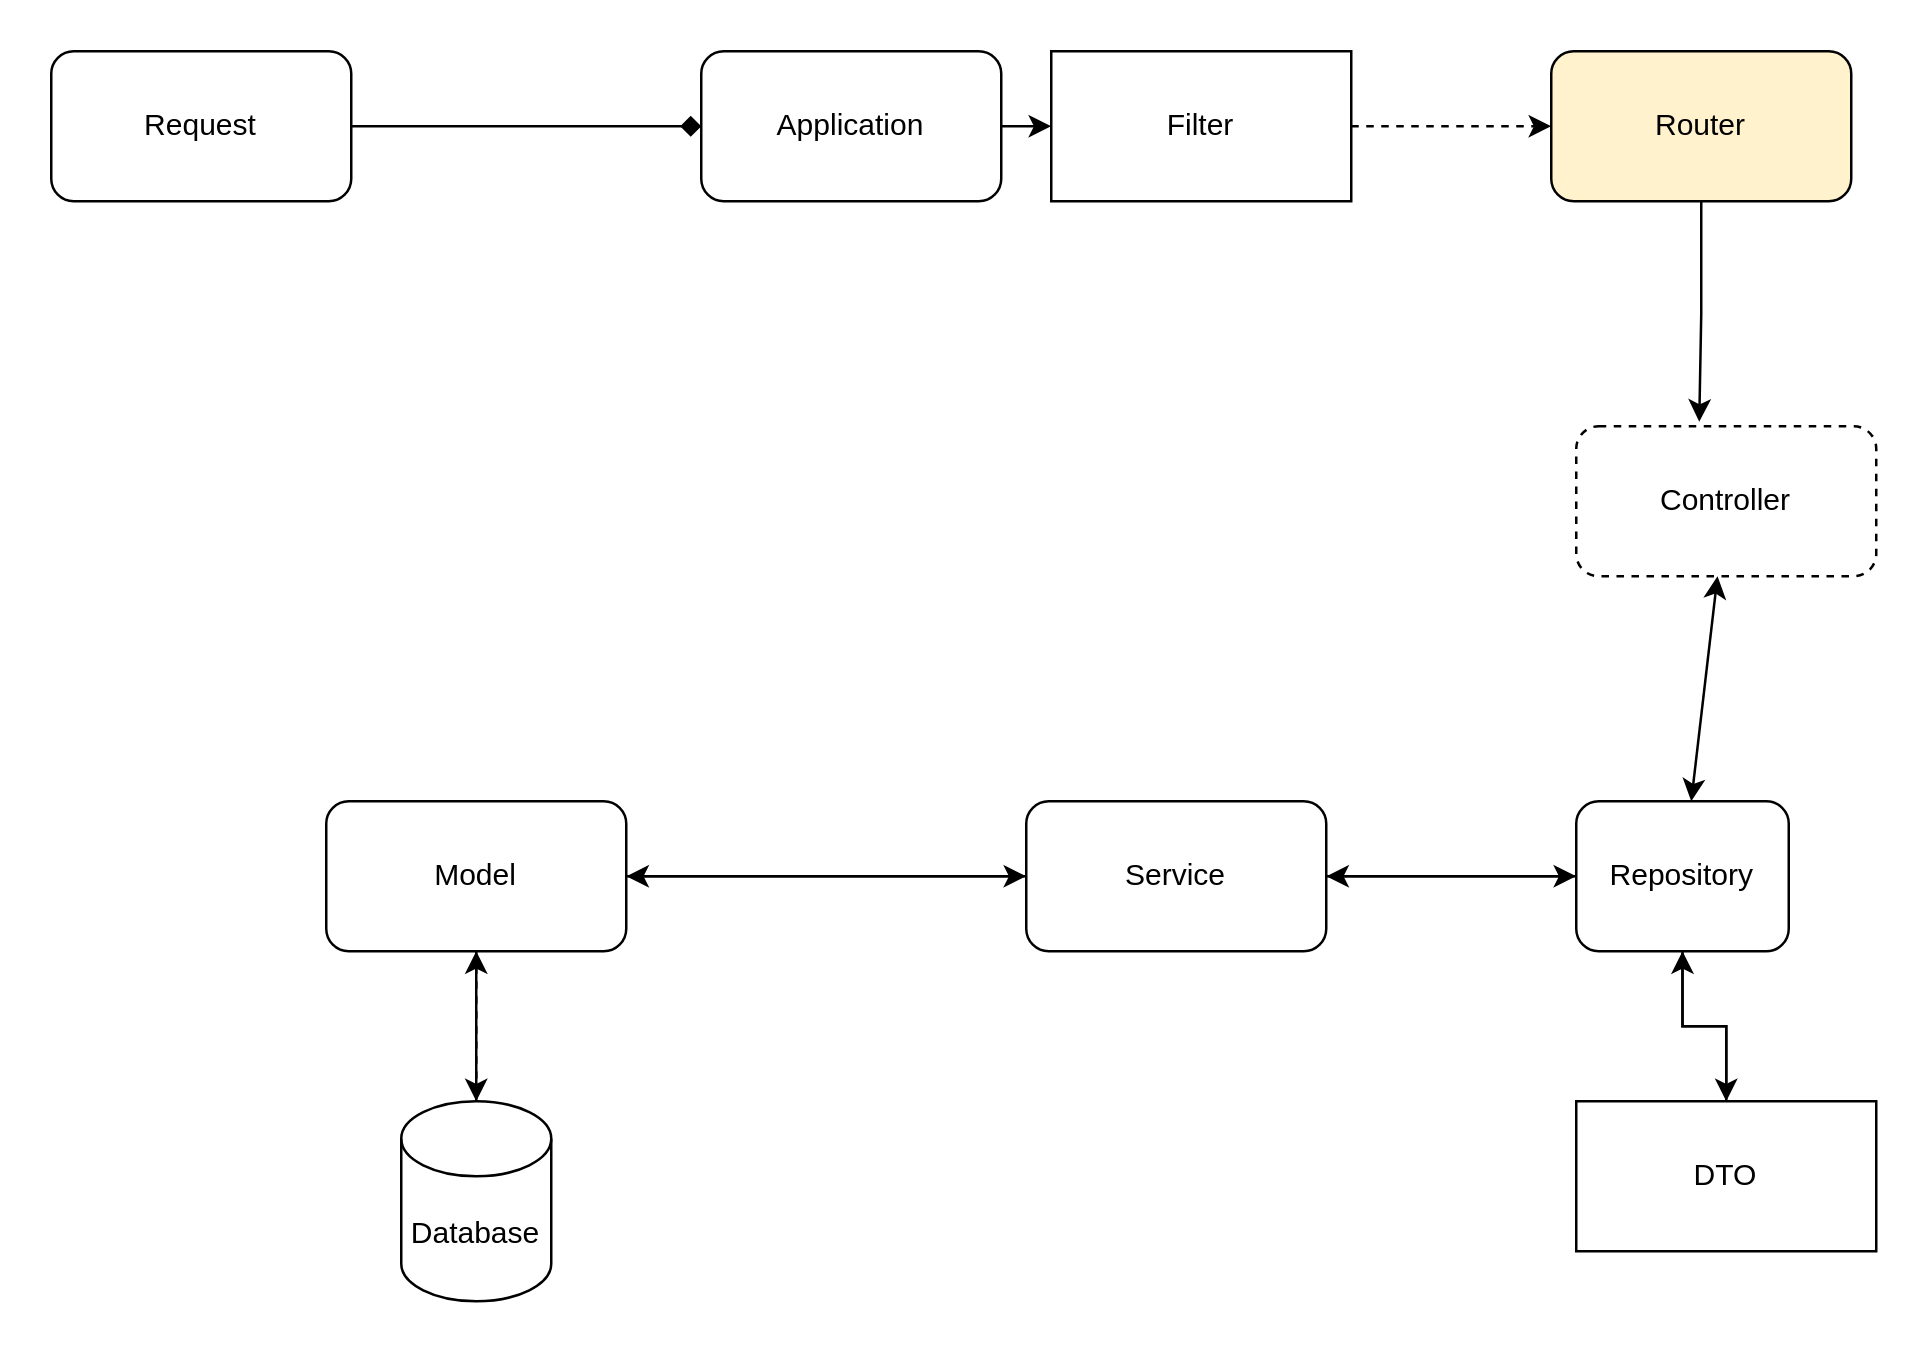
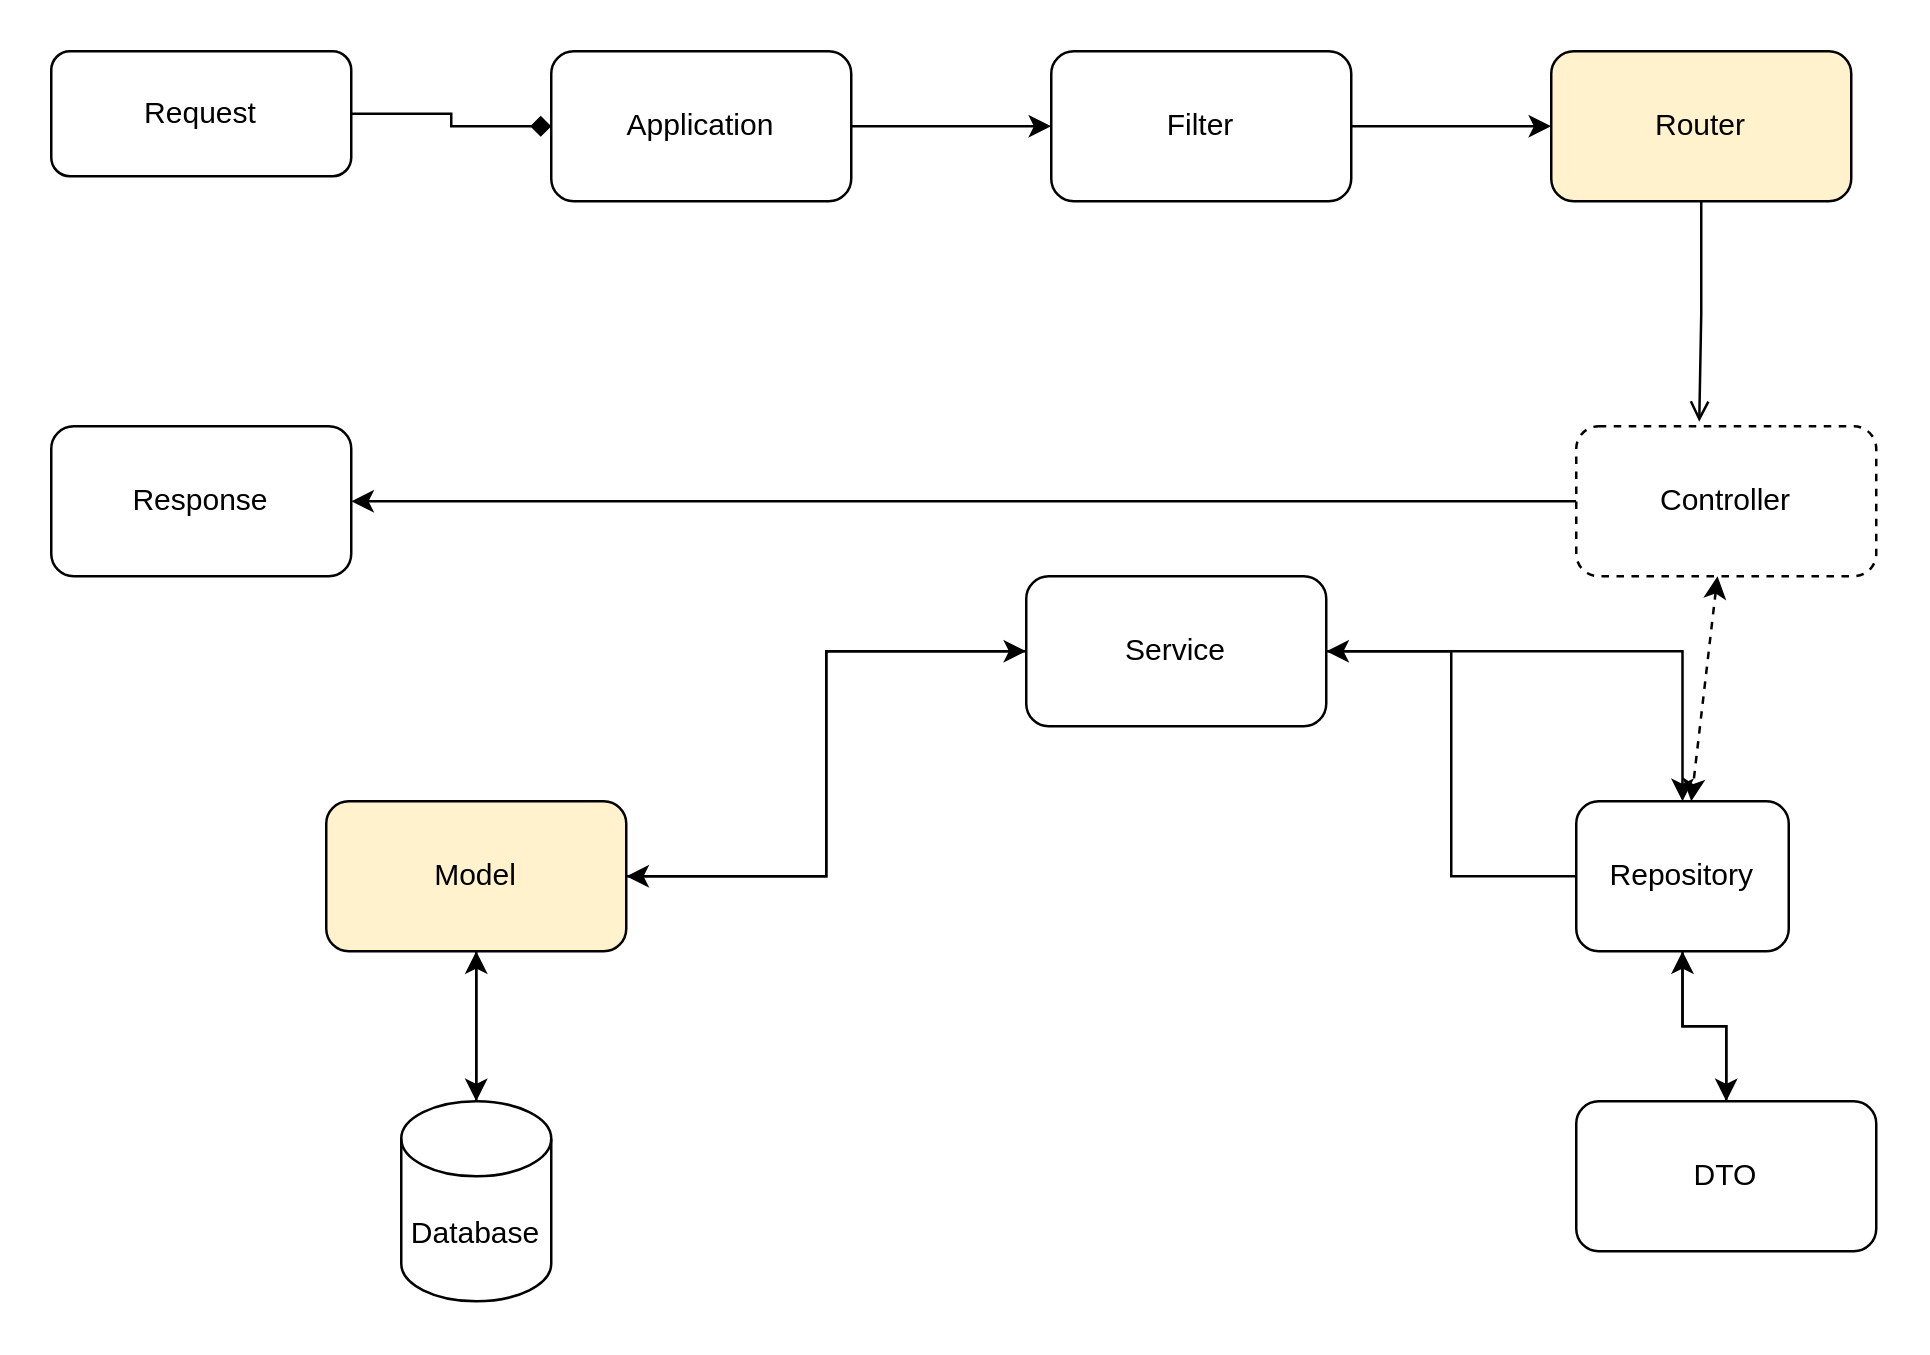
node "Request": size 300x150 -> 300x125
node "Application": moved (851, 126) -> (701, 126)
node "Filter": shape rectangle -> rounded rectangle
edge "Filter" -> "Router": style dashed -> solid
edge "Router" -> "Controller": arrowhead classic -> open
node "Response": added
edge "Controller" -> "Response": added
edge "Controller" -- "Repository": style solid -> dashed
node "Model": fillcolor #ffffff -> #fff2cc
node "Service": moved (1176, 876) -> (1176, 651)
edge "Model" -> "Database": style dashed -> solid
node "DTO": shape rectangle -> rounded rectangle
